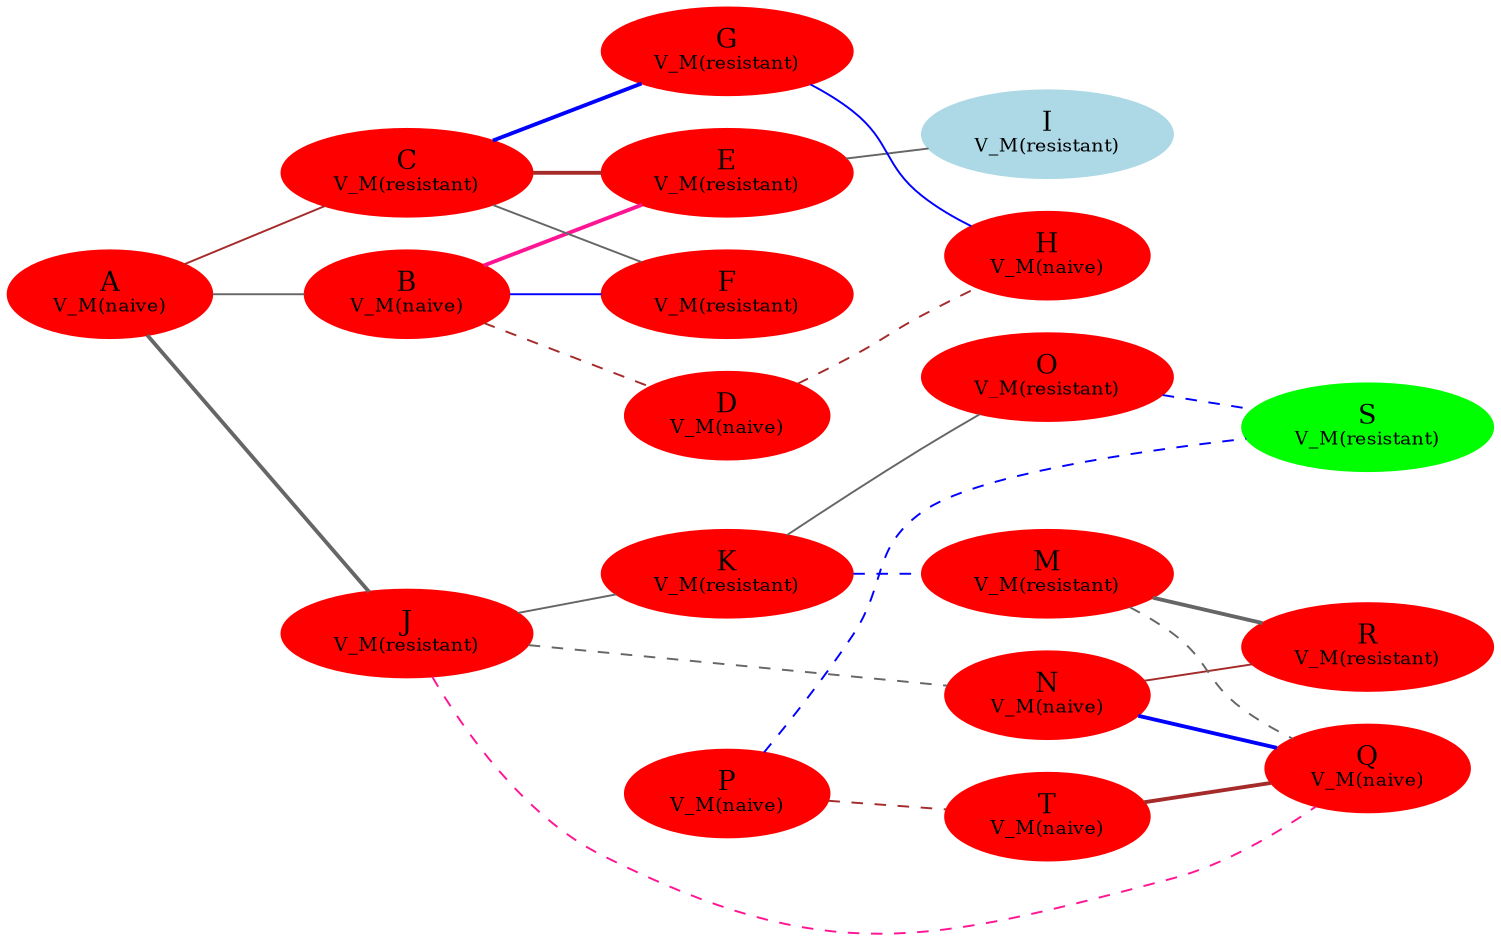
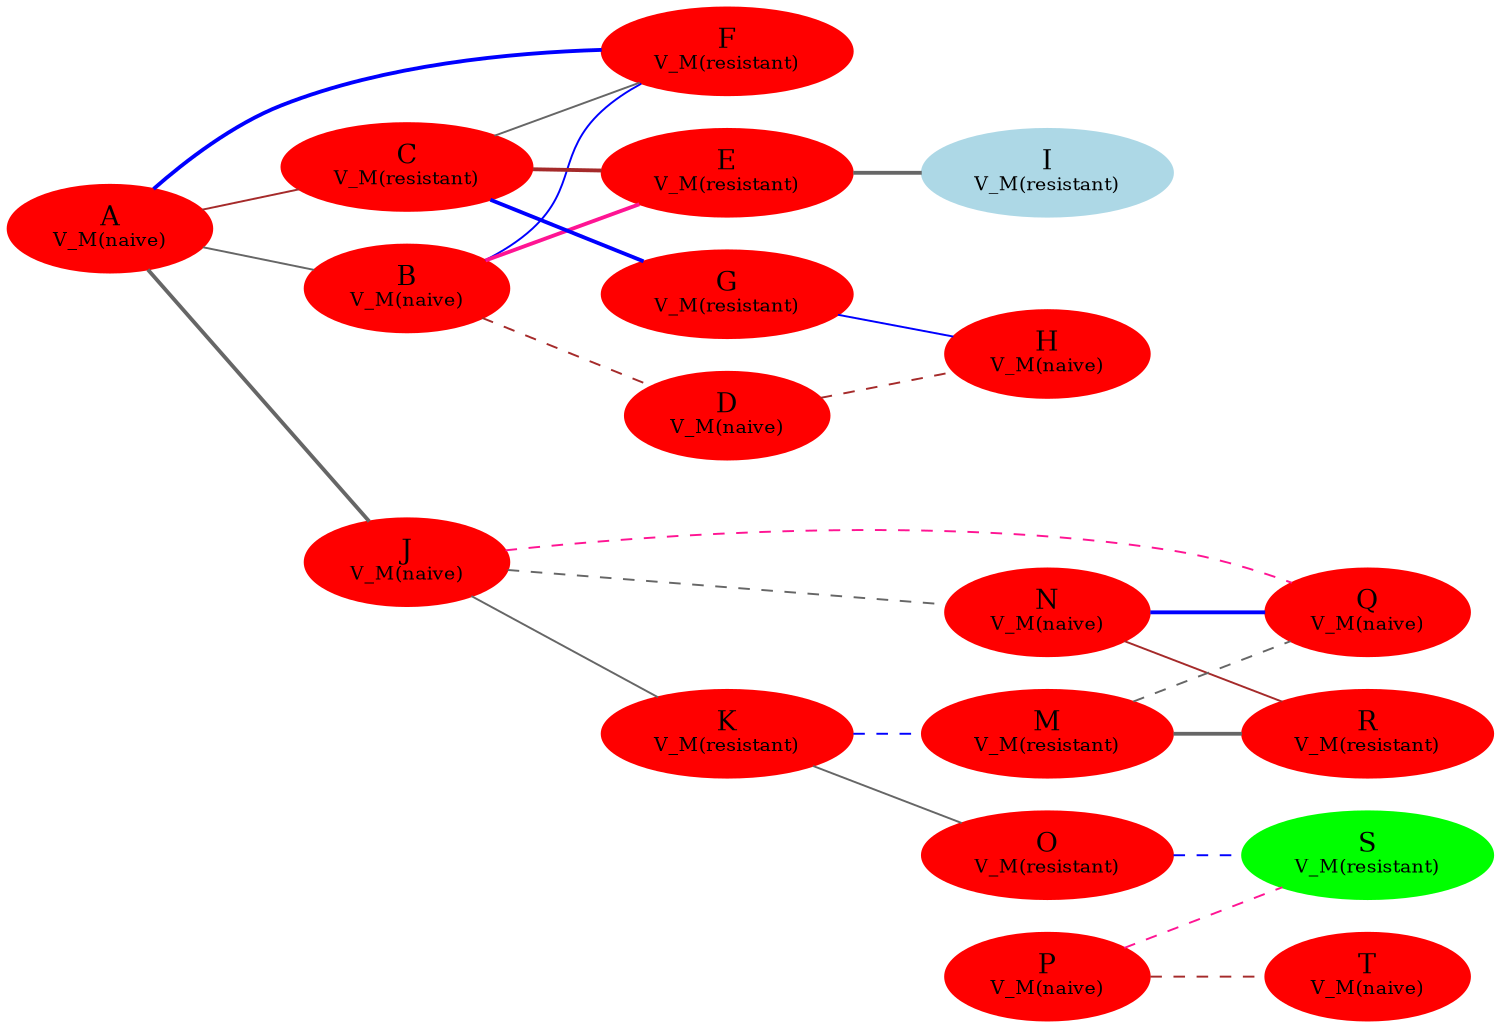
edge "F" -- "A": added
edge "I" -- "E": style solid -> bold
edge "S" -- "P": color blue -> deeppink
node "J": text "V_M(resistant)" -> "V_M(naive)"
edge "Q" -- "T": removed
